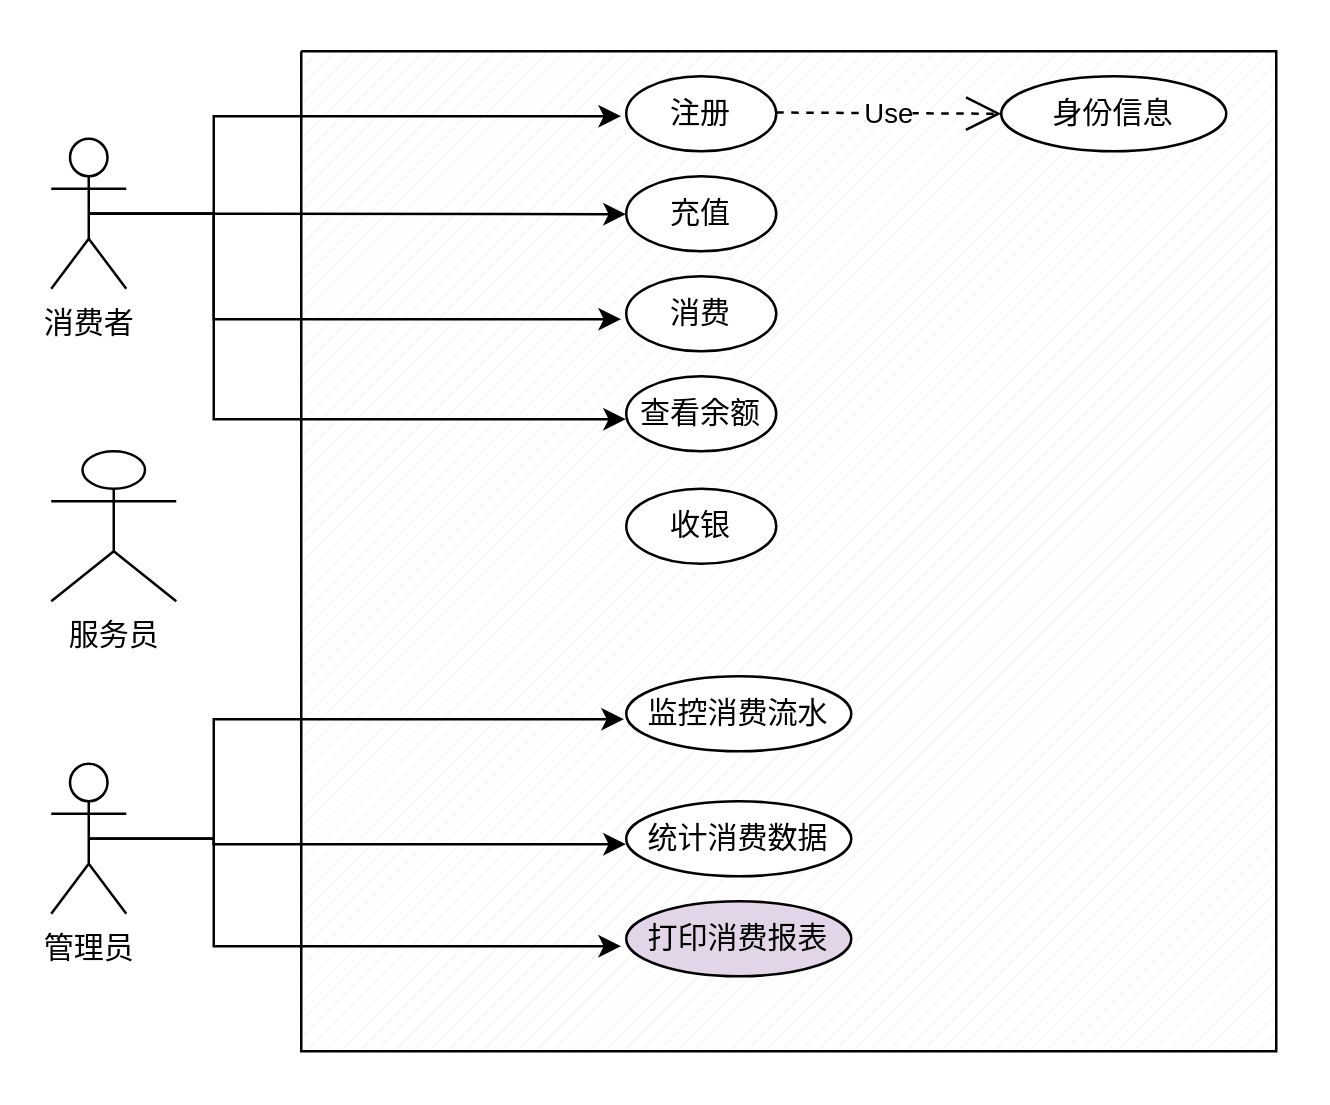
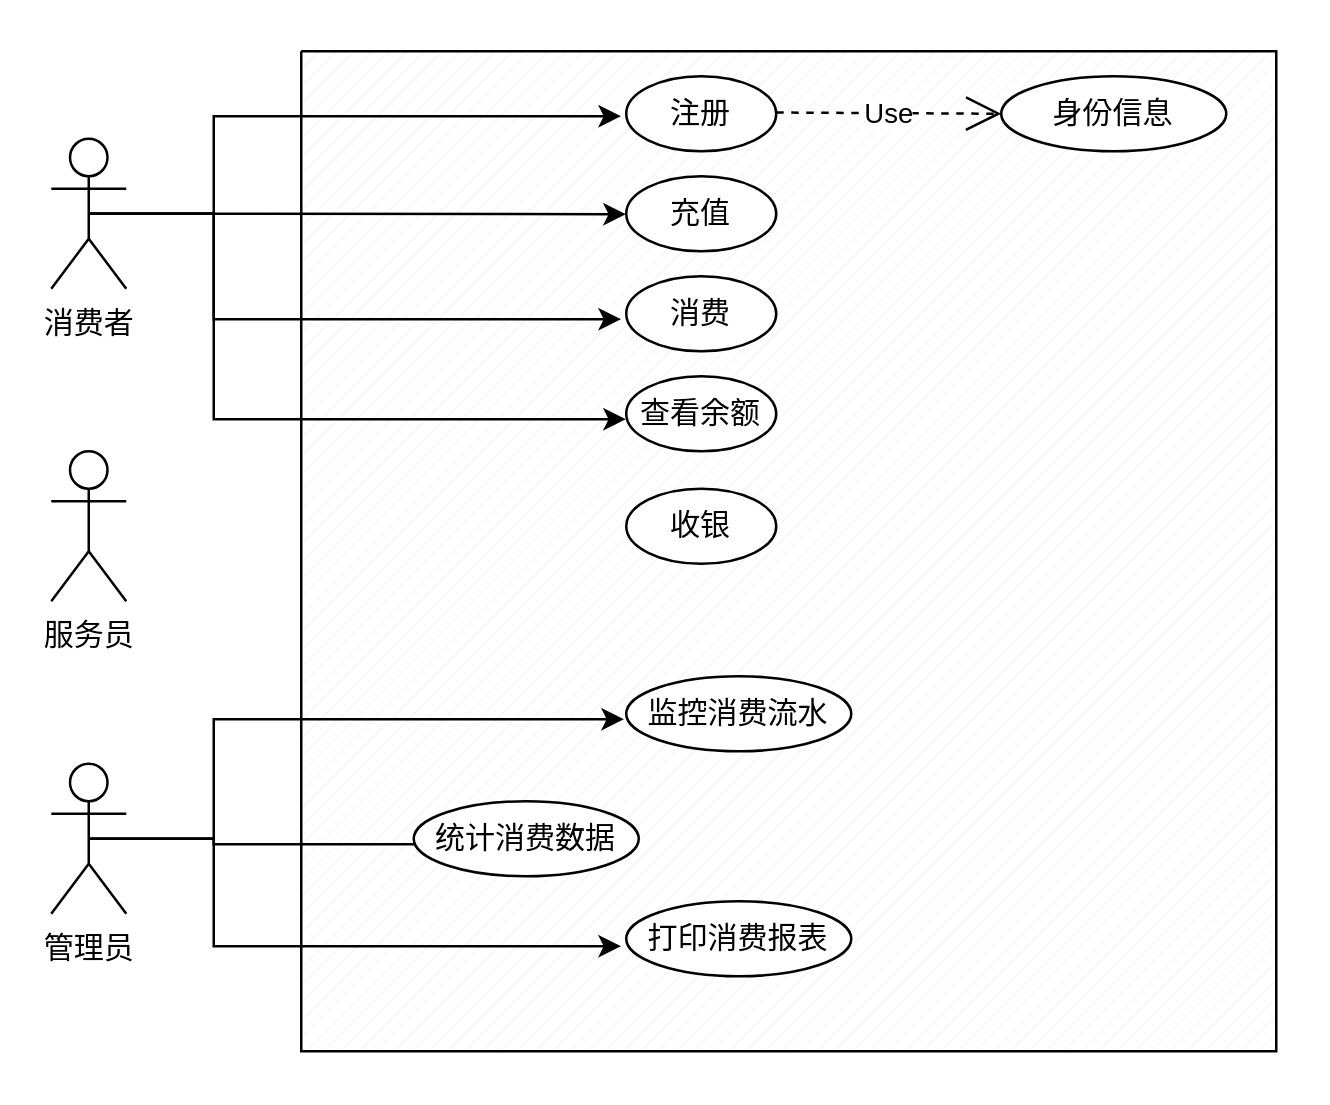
node "服务员": size 125x150 -> 75x150
node "统计消费数据": moved (739, 839) -> (526, 839)
node "打印消费报表": fillcolor #e1d5e7 -> #ffffff
